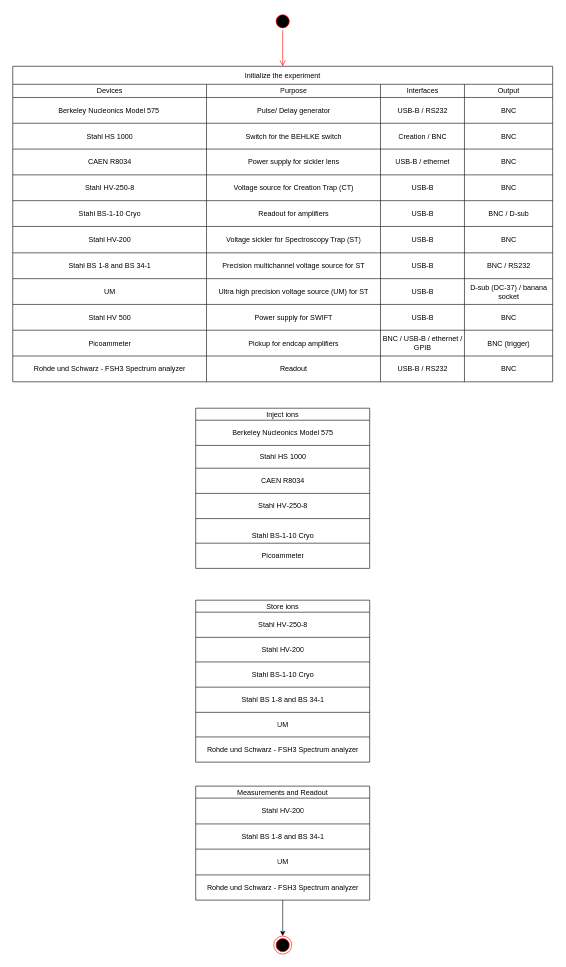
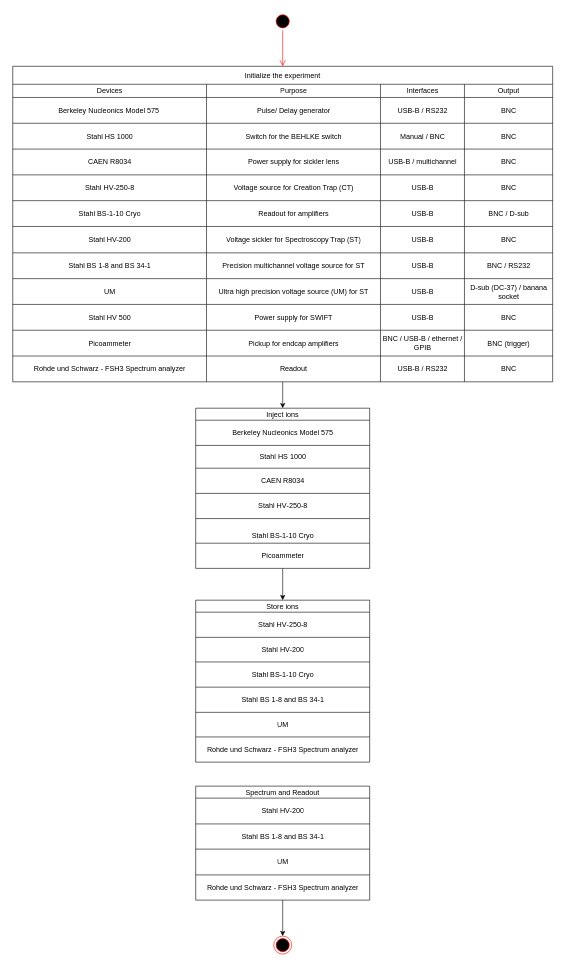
node "Creation / BNC": label "Creation / BNC" -> "Manual / BNC"
node "USB-B / ethernet": label "USB-B / ethernet" -> "USB-B / multichannel"
edge "Initialize the experiment" -> "Inject ions": added
edge "Inject ions" -> "Store ions": added
node "Measurements and Readout": label "Measurements and Readout" -> "Spectrum and Readout"
